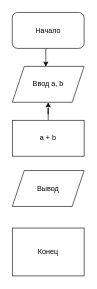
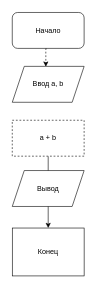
edge "Начало" -> "Ввод a, b": style solid -> dashed
edge "a + b" -> "Ввод a, b": now "a + b" -> "Конец"
node "a + b": style solid -> dashed
